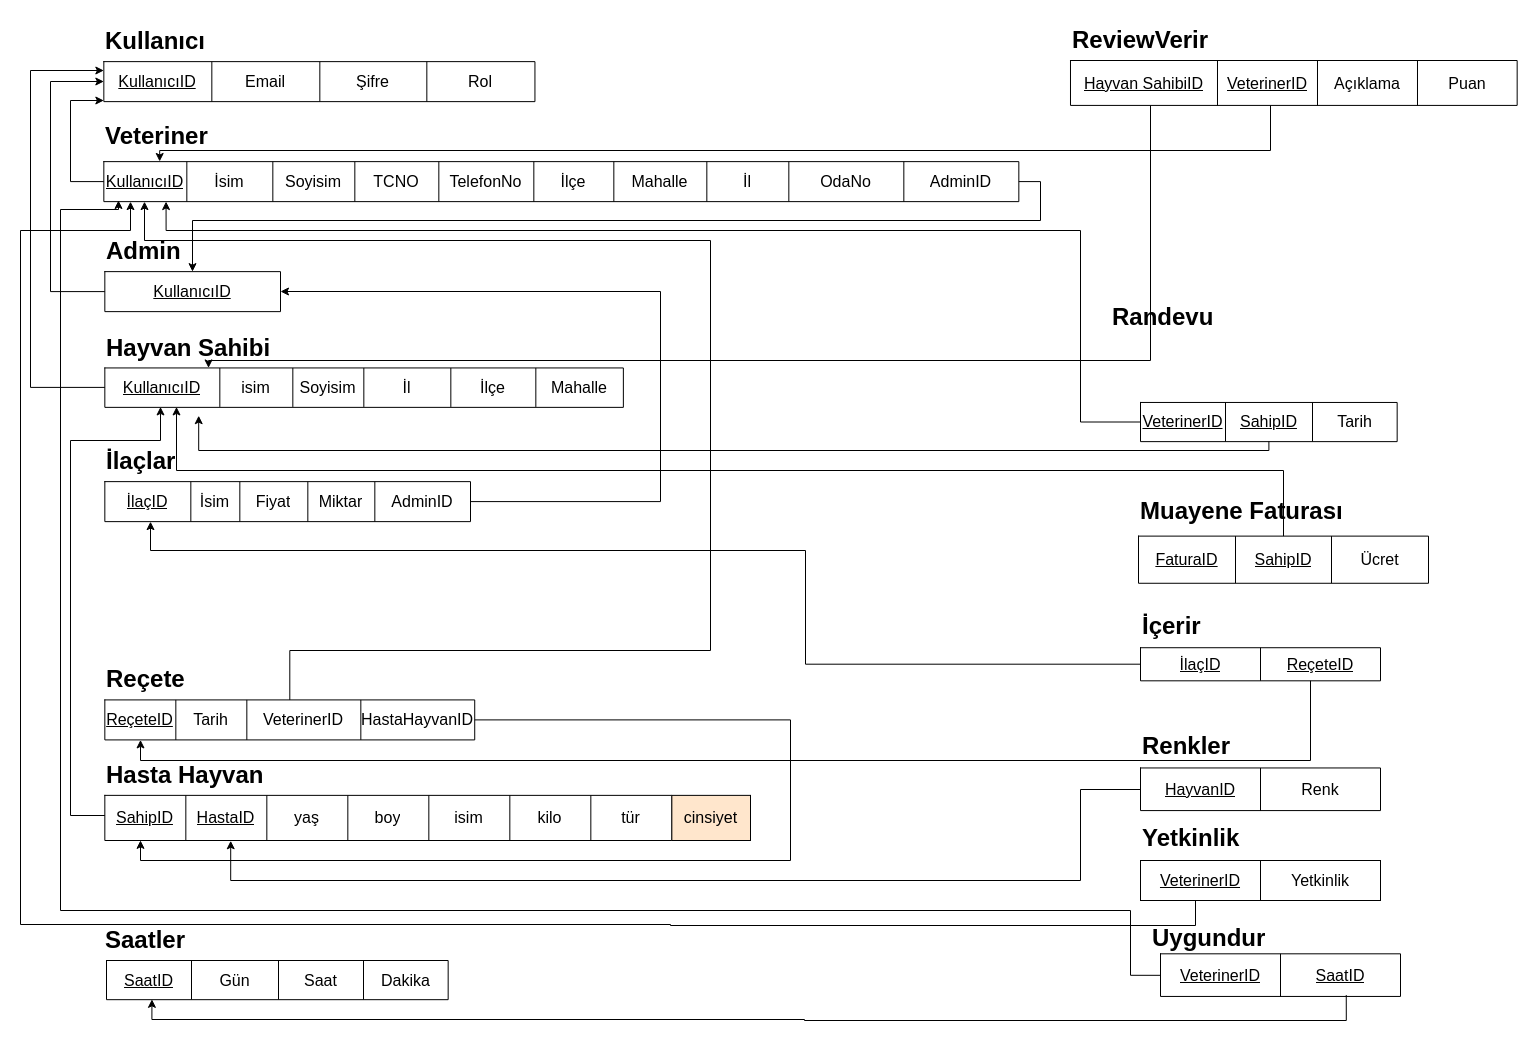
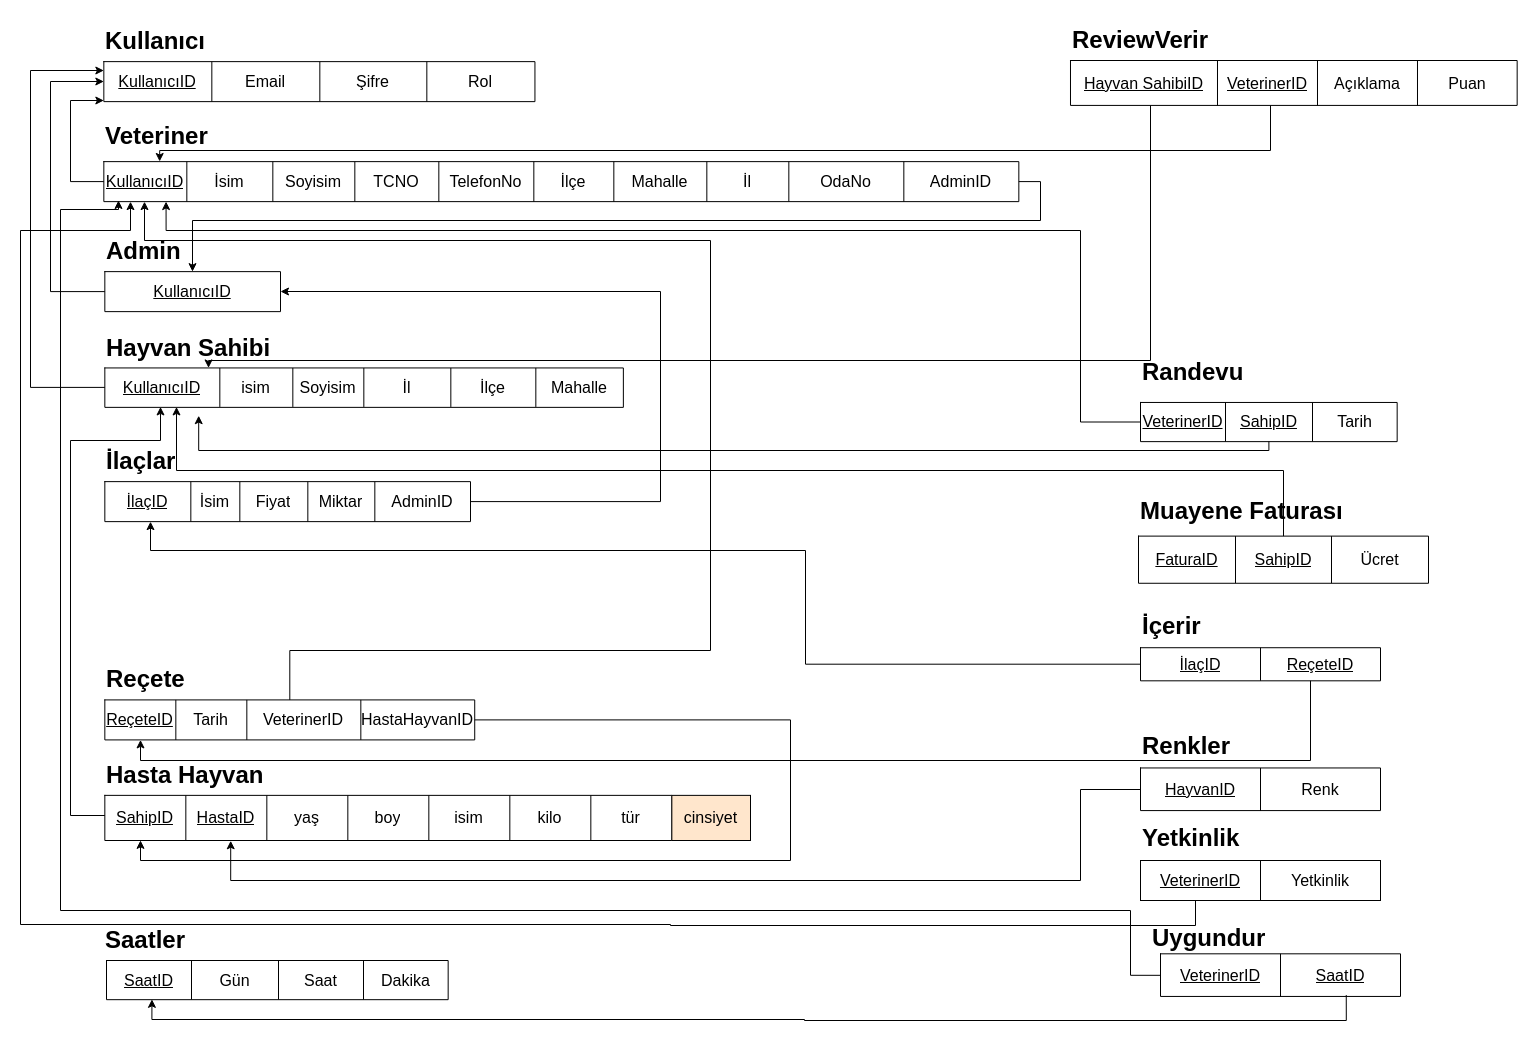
node "Randevu": moved (1182, 317) -> (1212, 372)
